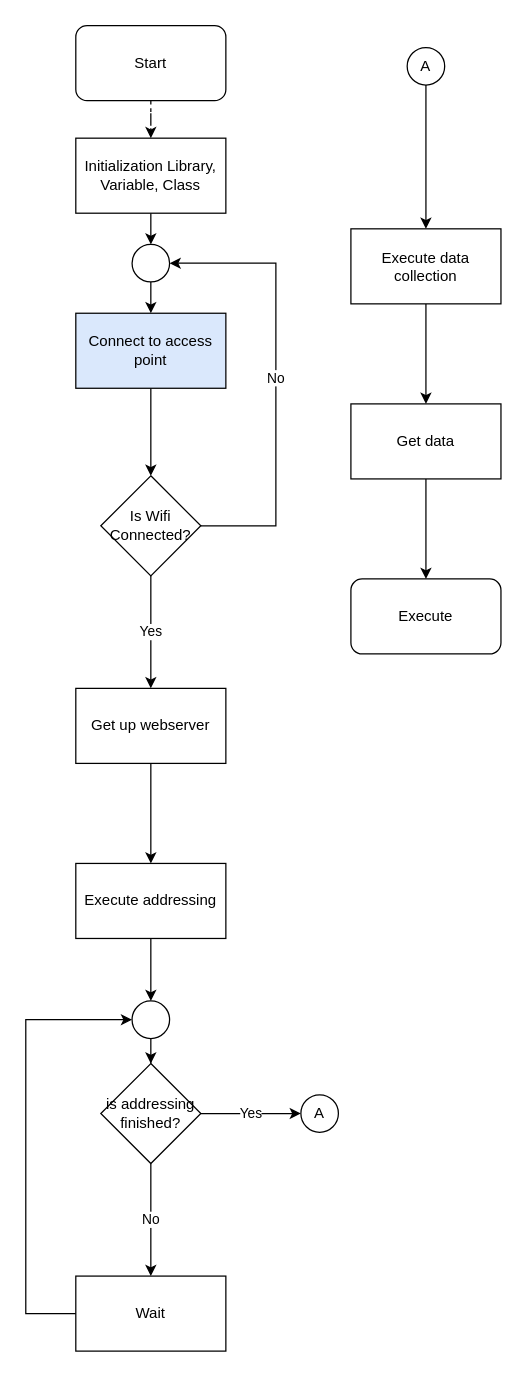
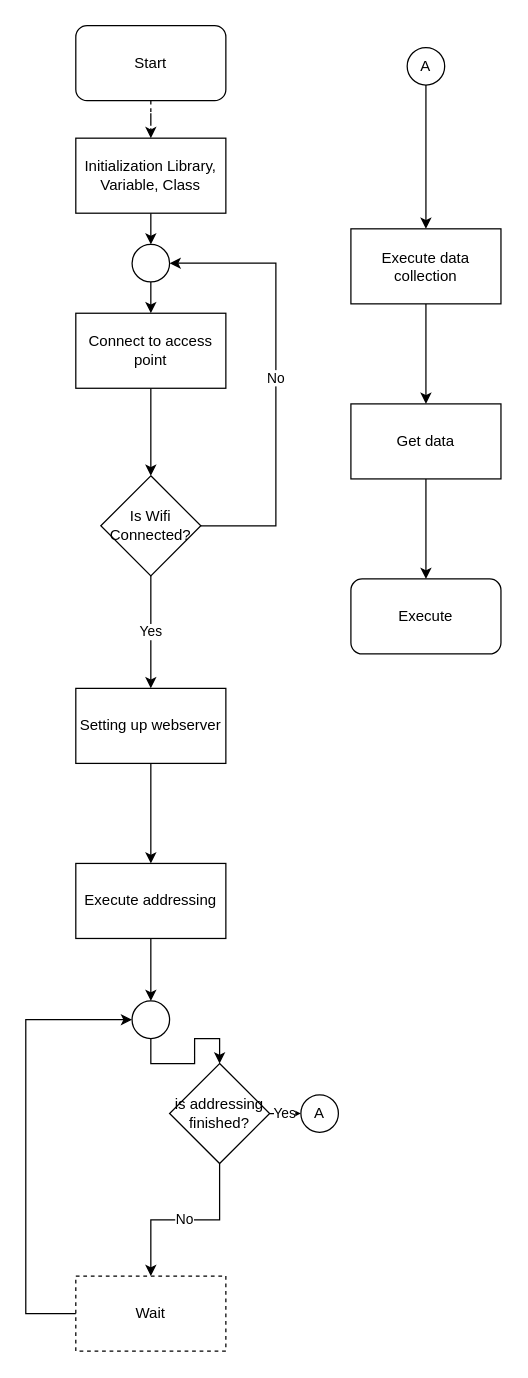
node "Connect to access point": fillcolor #dae8fc -> #ffffff
node "Get up webserver": label "Get up webserver" -> "Setting up webserver"
node "is addressing finished?": moved (151, 1113) -> (219, 1113)
node "Wait": style solid -> dashed
